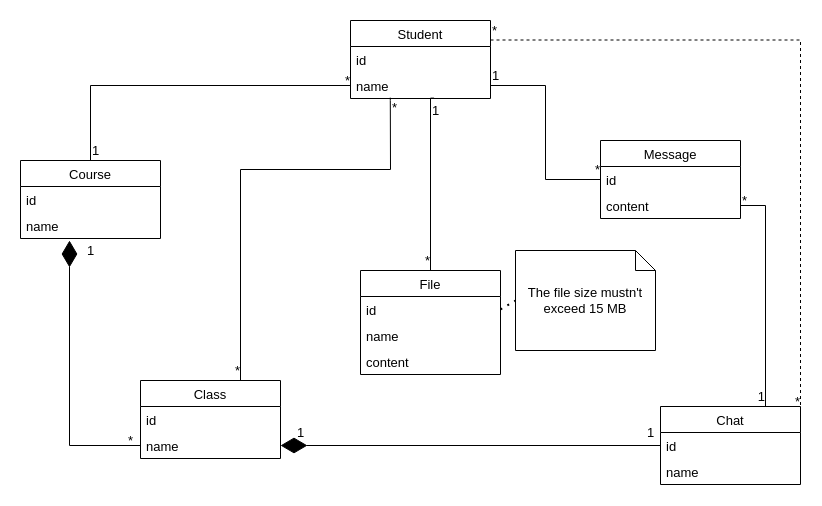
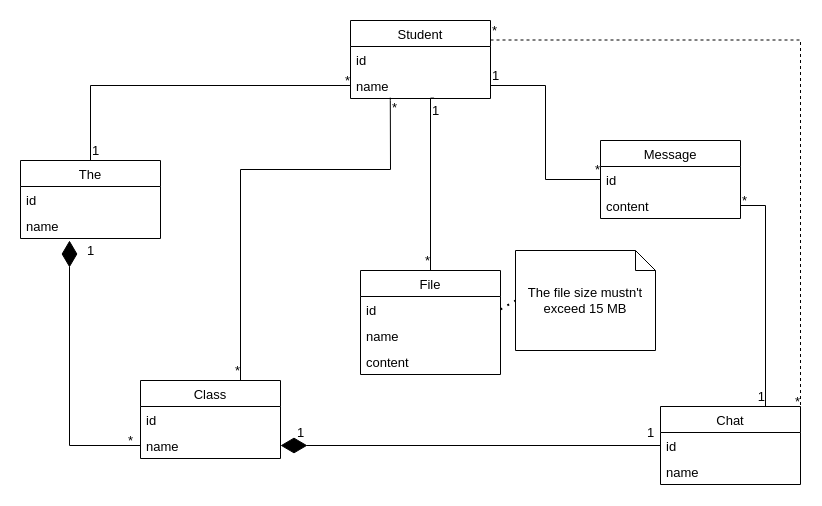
node "Course": label "Course" -> "The"
